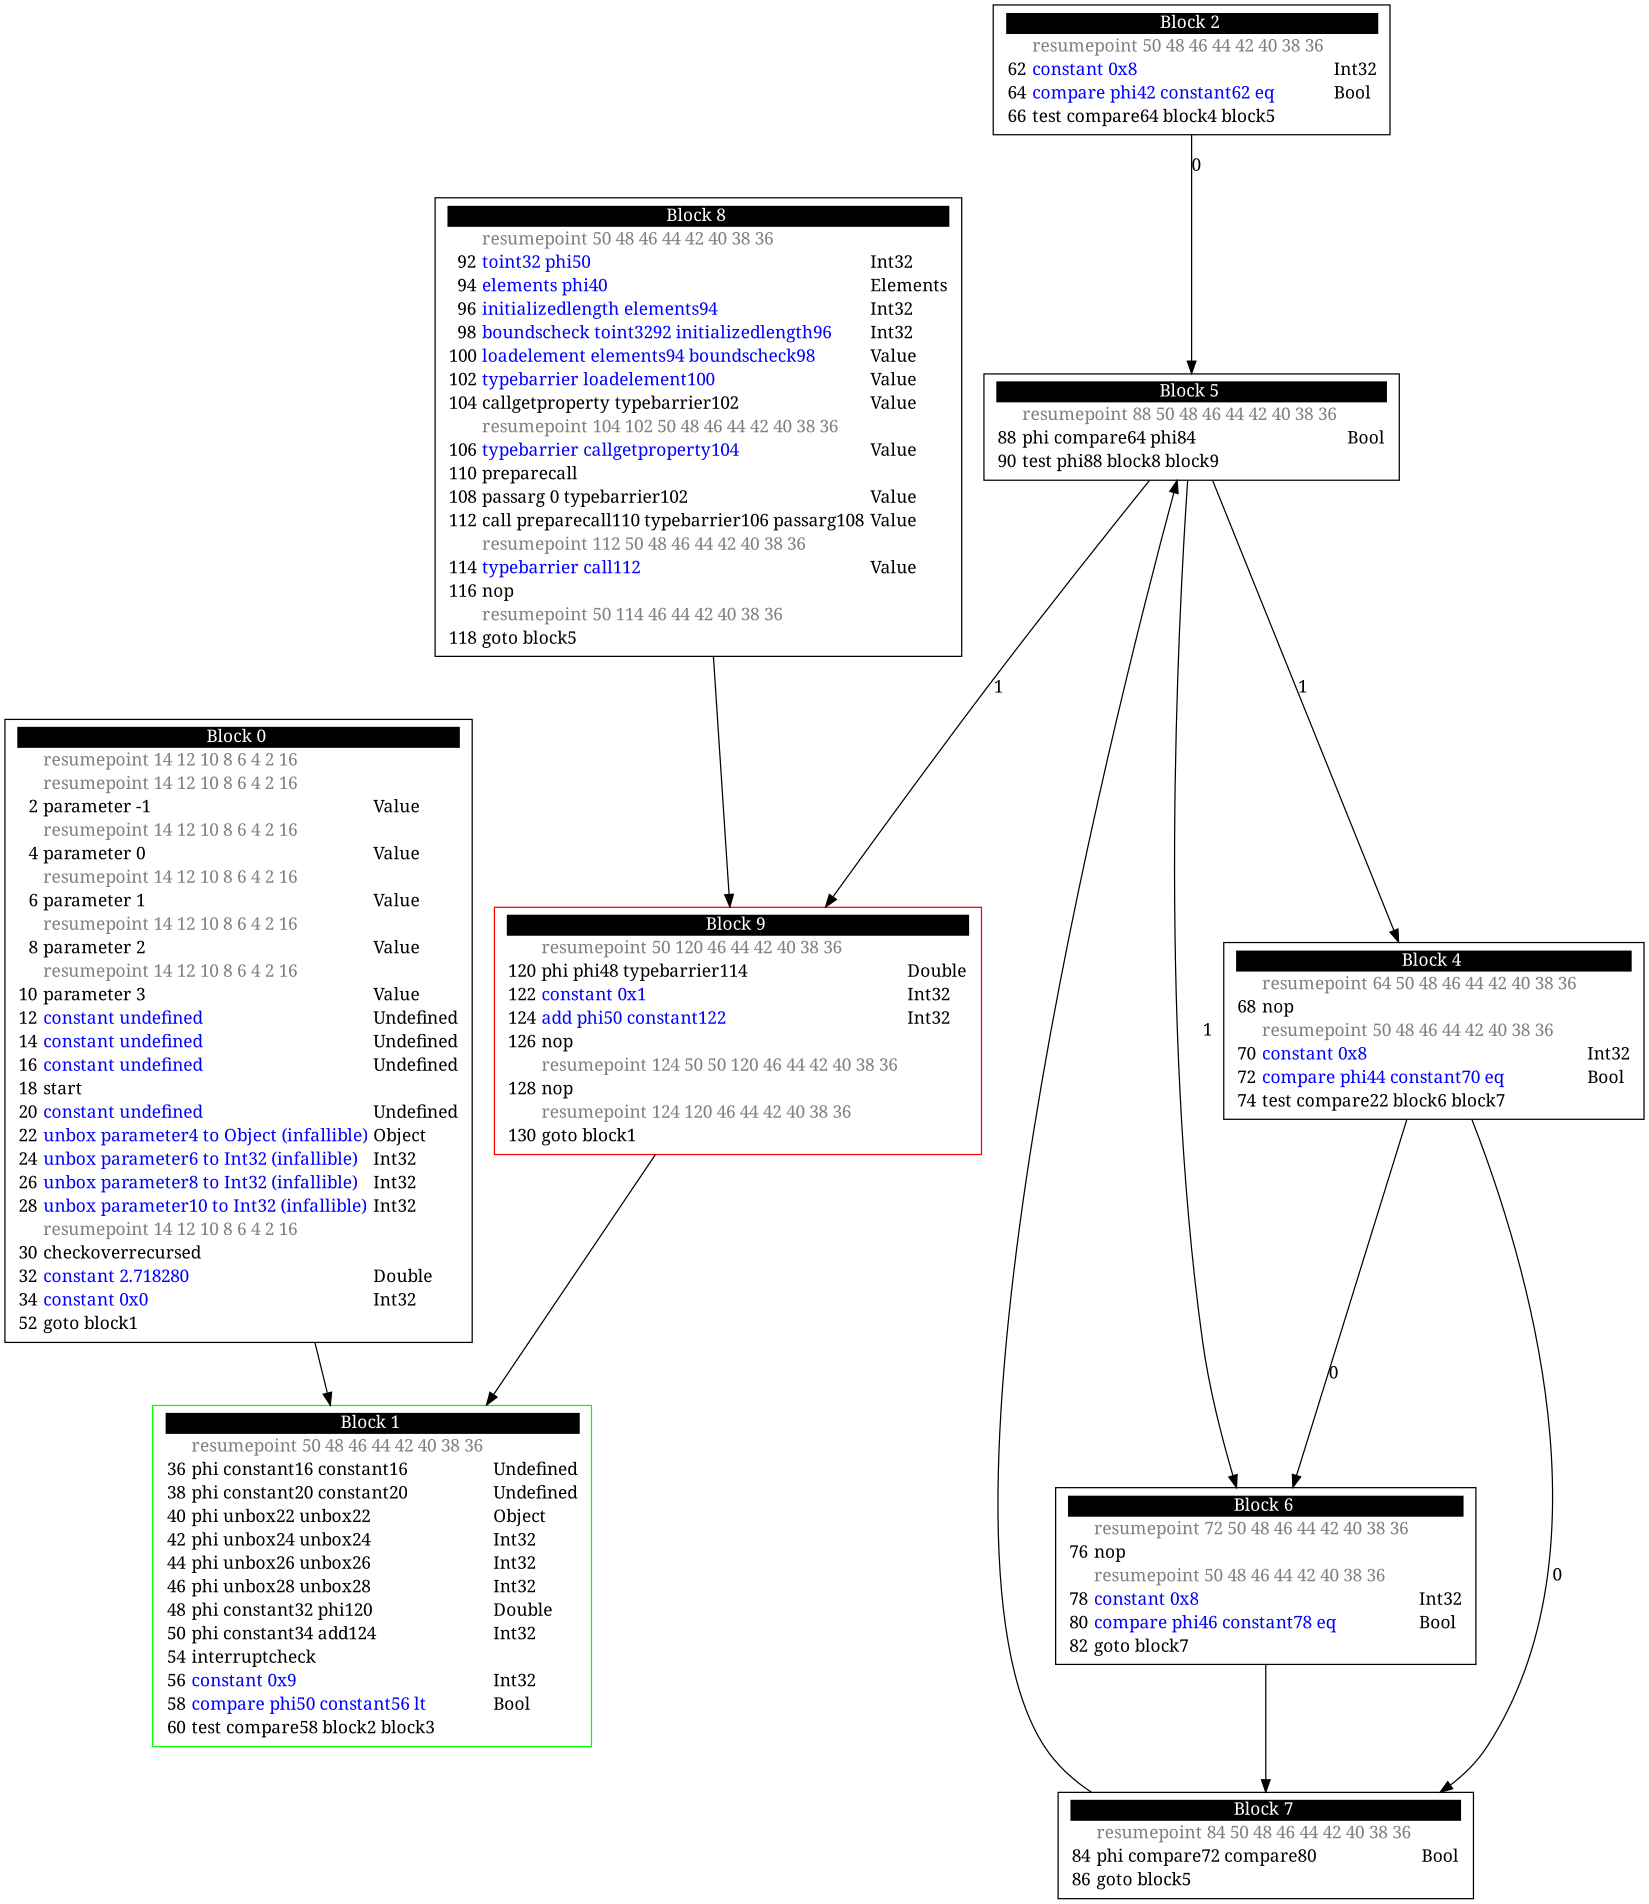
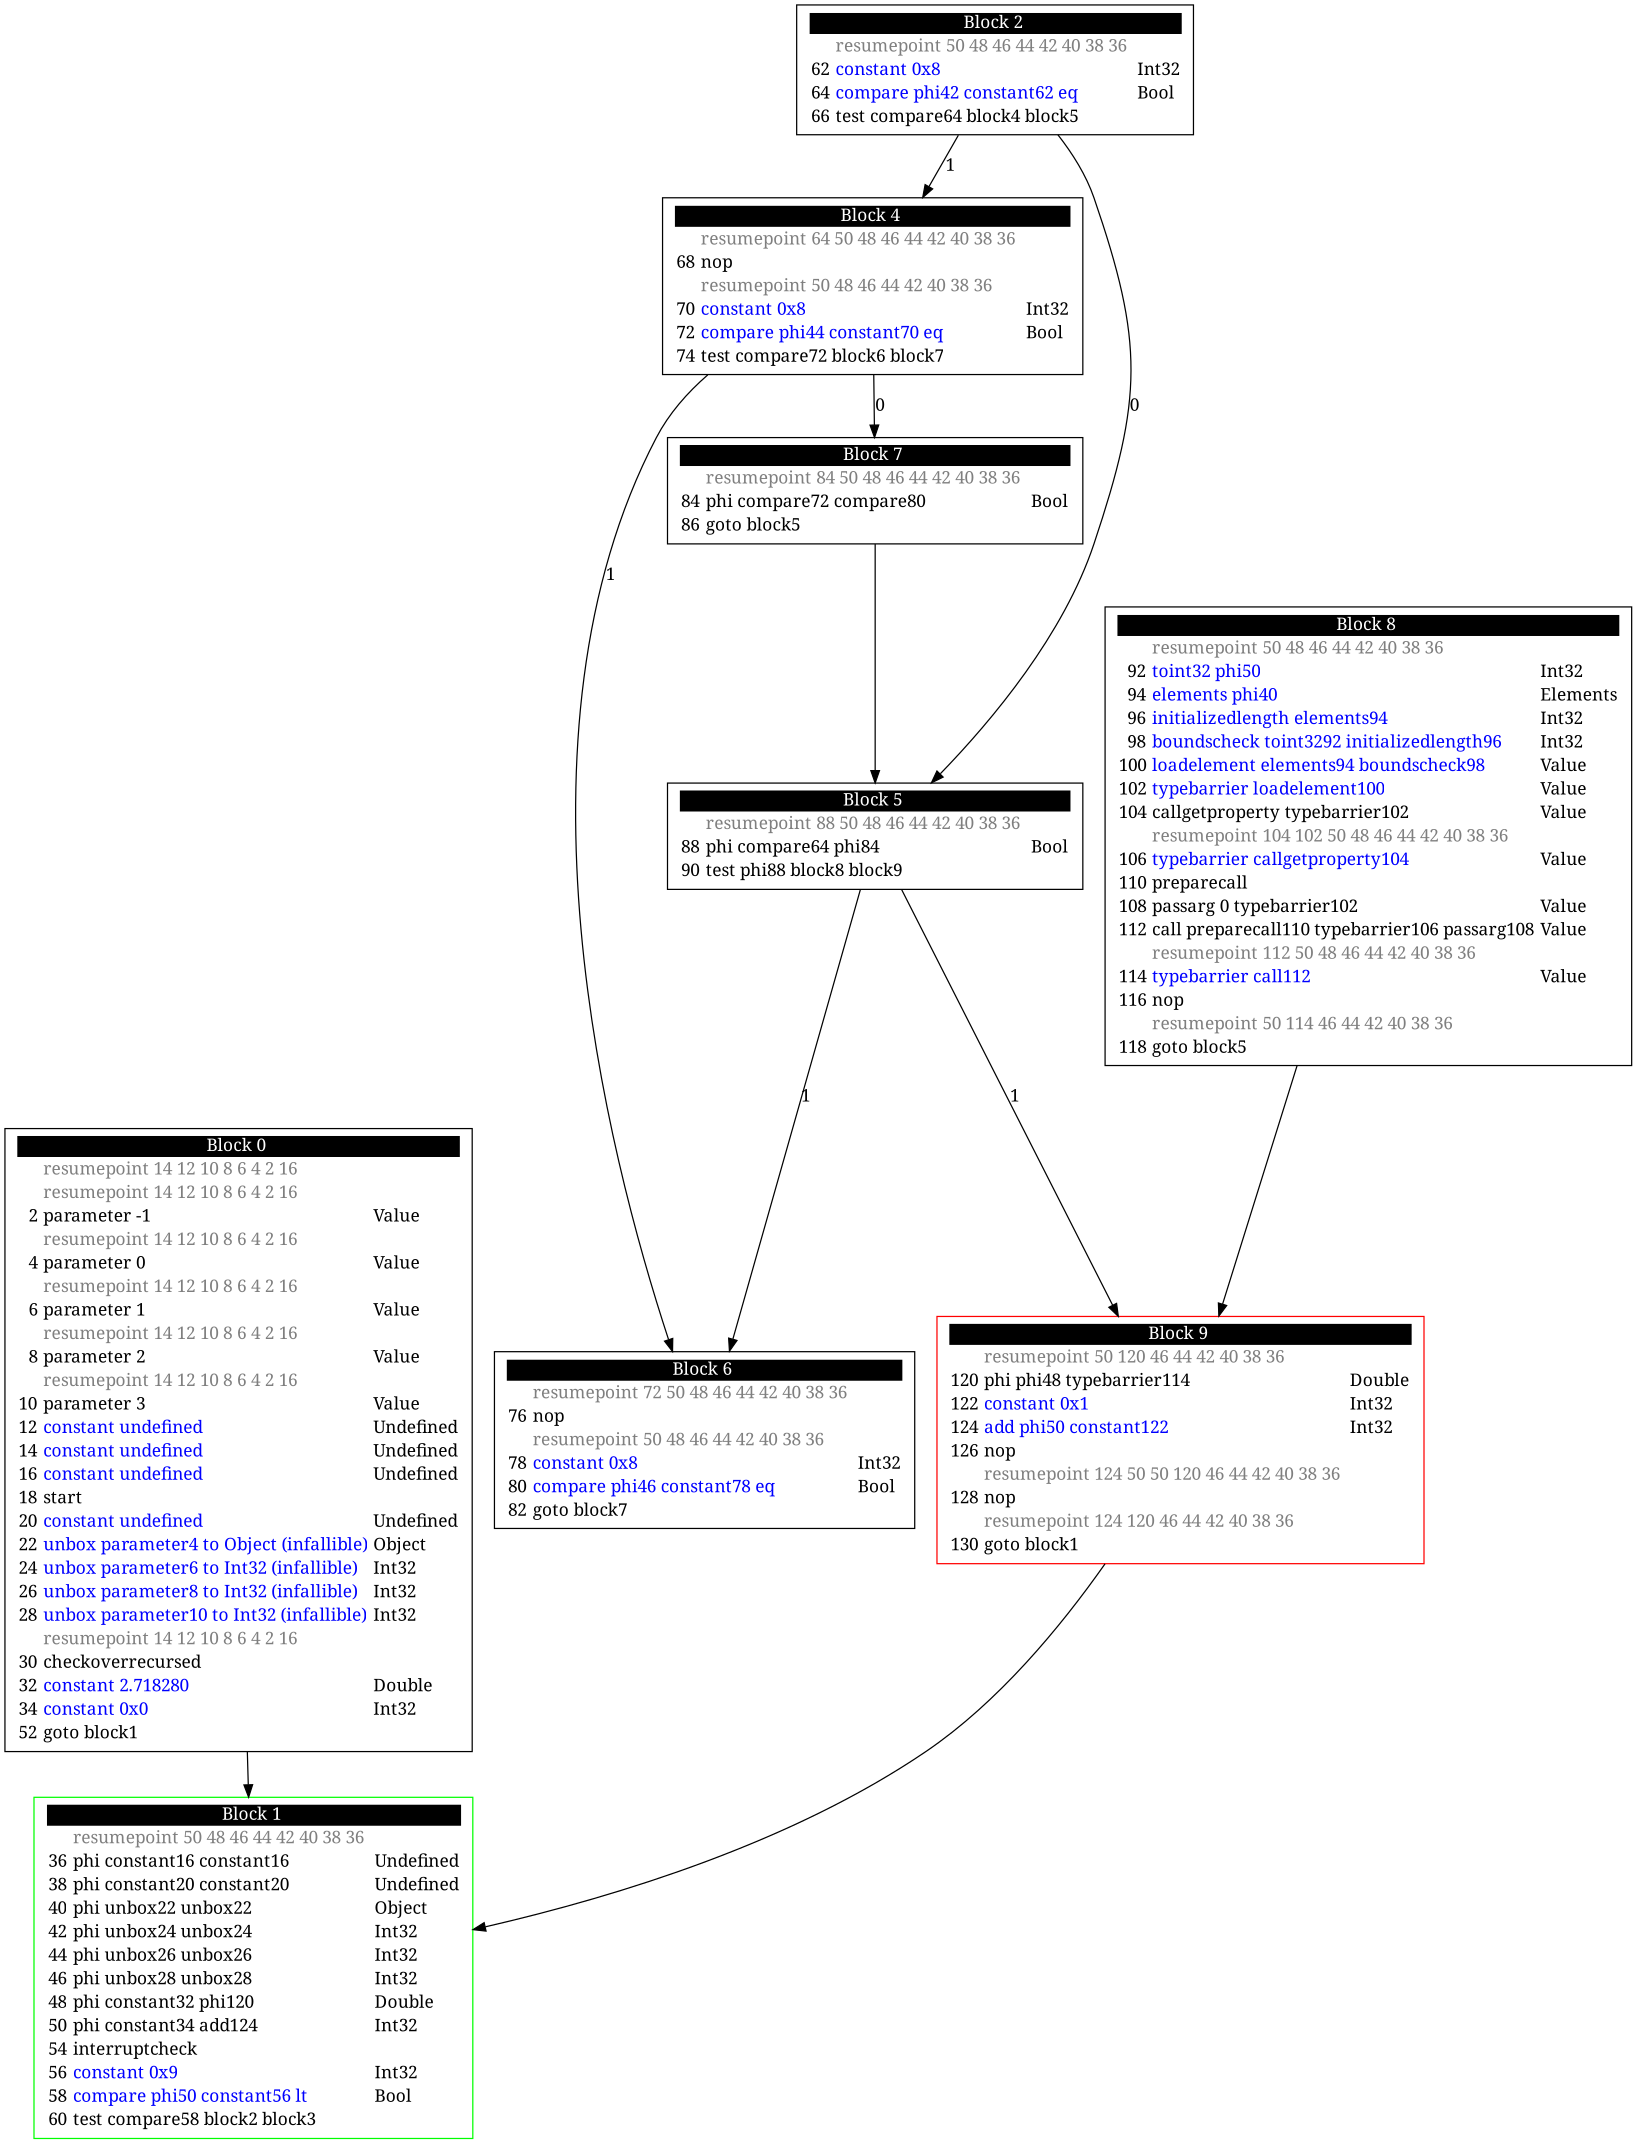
edge "Block 5" -> "Block 4": now "Block 2" -> "Block 4"
node "Block 4": text "test compare22 block6 block7" -> "test compare72 block6 block7"
edge "Block 4" -> "Block 6": label "0" -> "1"
edge "Block 6" -> "Block 7": removed
